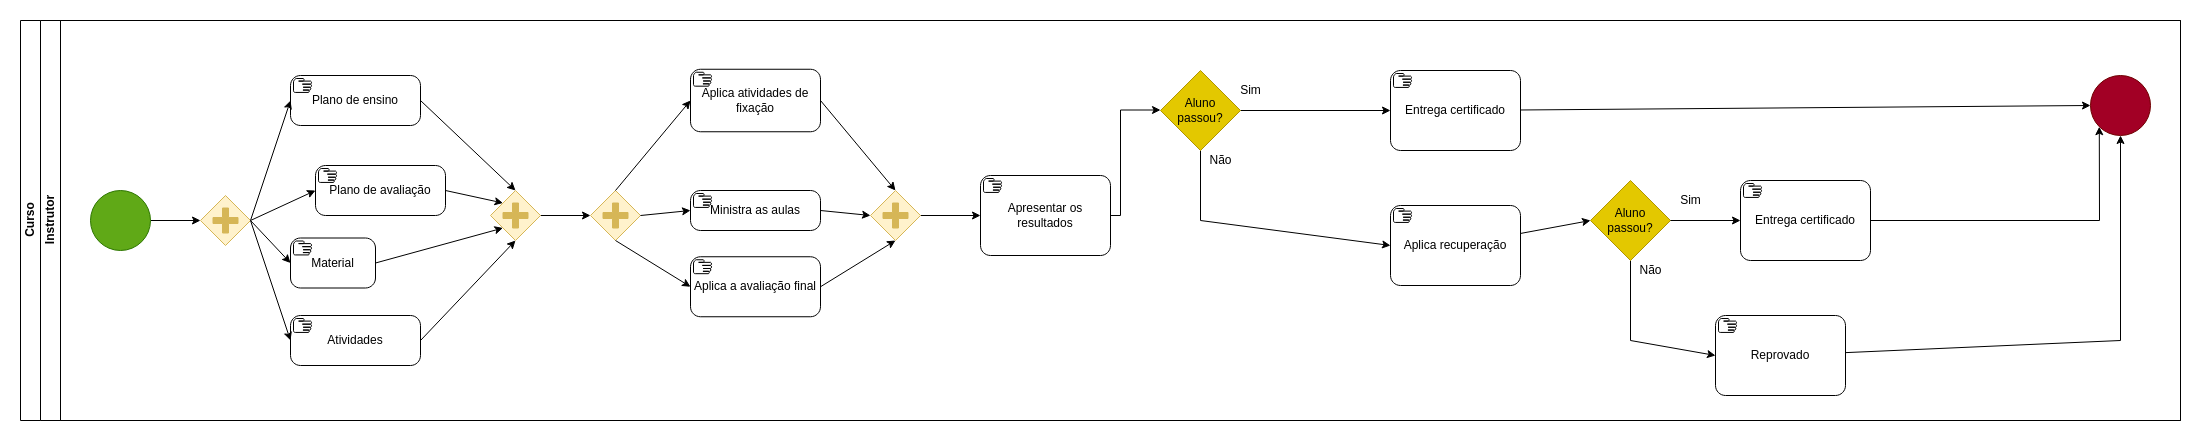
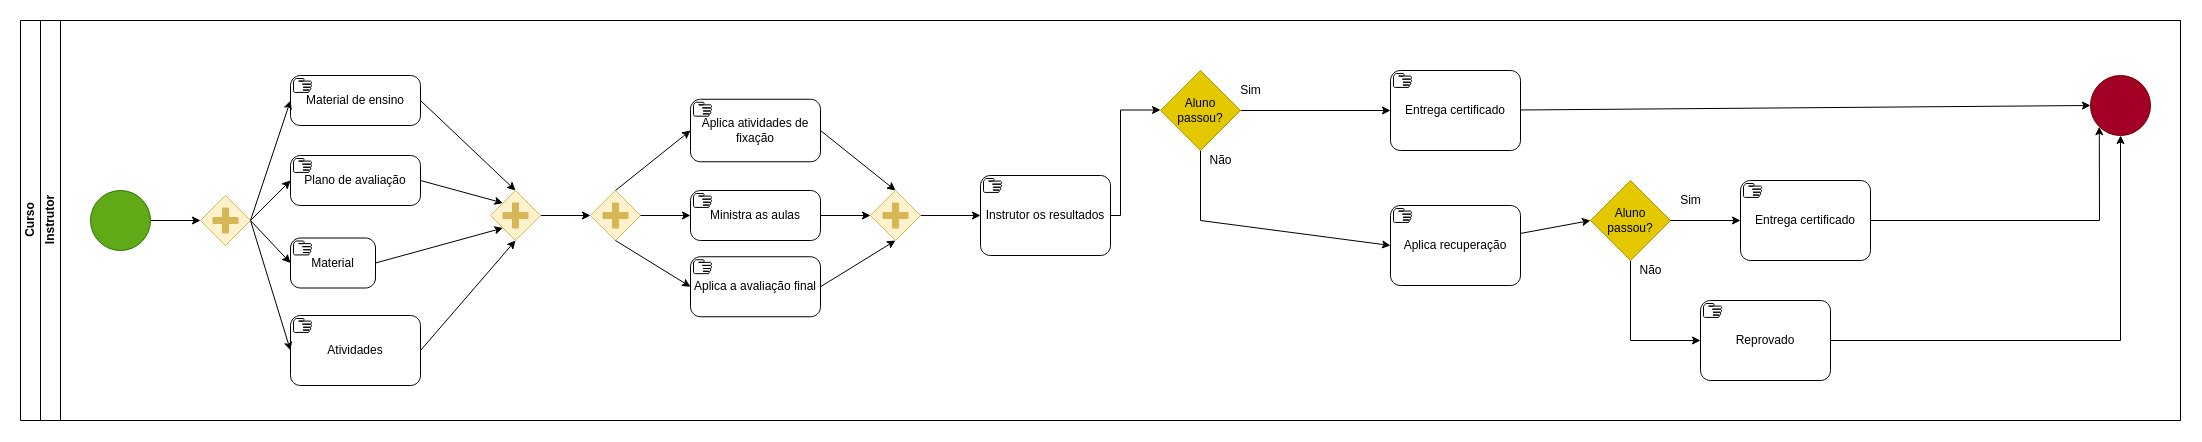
node "Plano de ensino": label "Plano de ensino" -> "Material de ensino"
node "Aplica atividades de fixação": moved (756, 101) -> (756, 131)
node "Plano de avaliação": moved (381, 191) -> (356, 181)
node "Ministra as aulas": size 130x40 -> 130x50
node "Apresentar os resultados": label "Apresentar os resultados" -> "Instrutor os resultados"
node "Atividades": size 130x50 -> 130x70
node "Reprovado": moved (1781, 356) -> (1766, 341)
